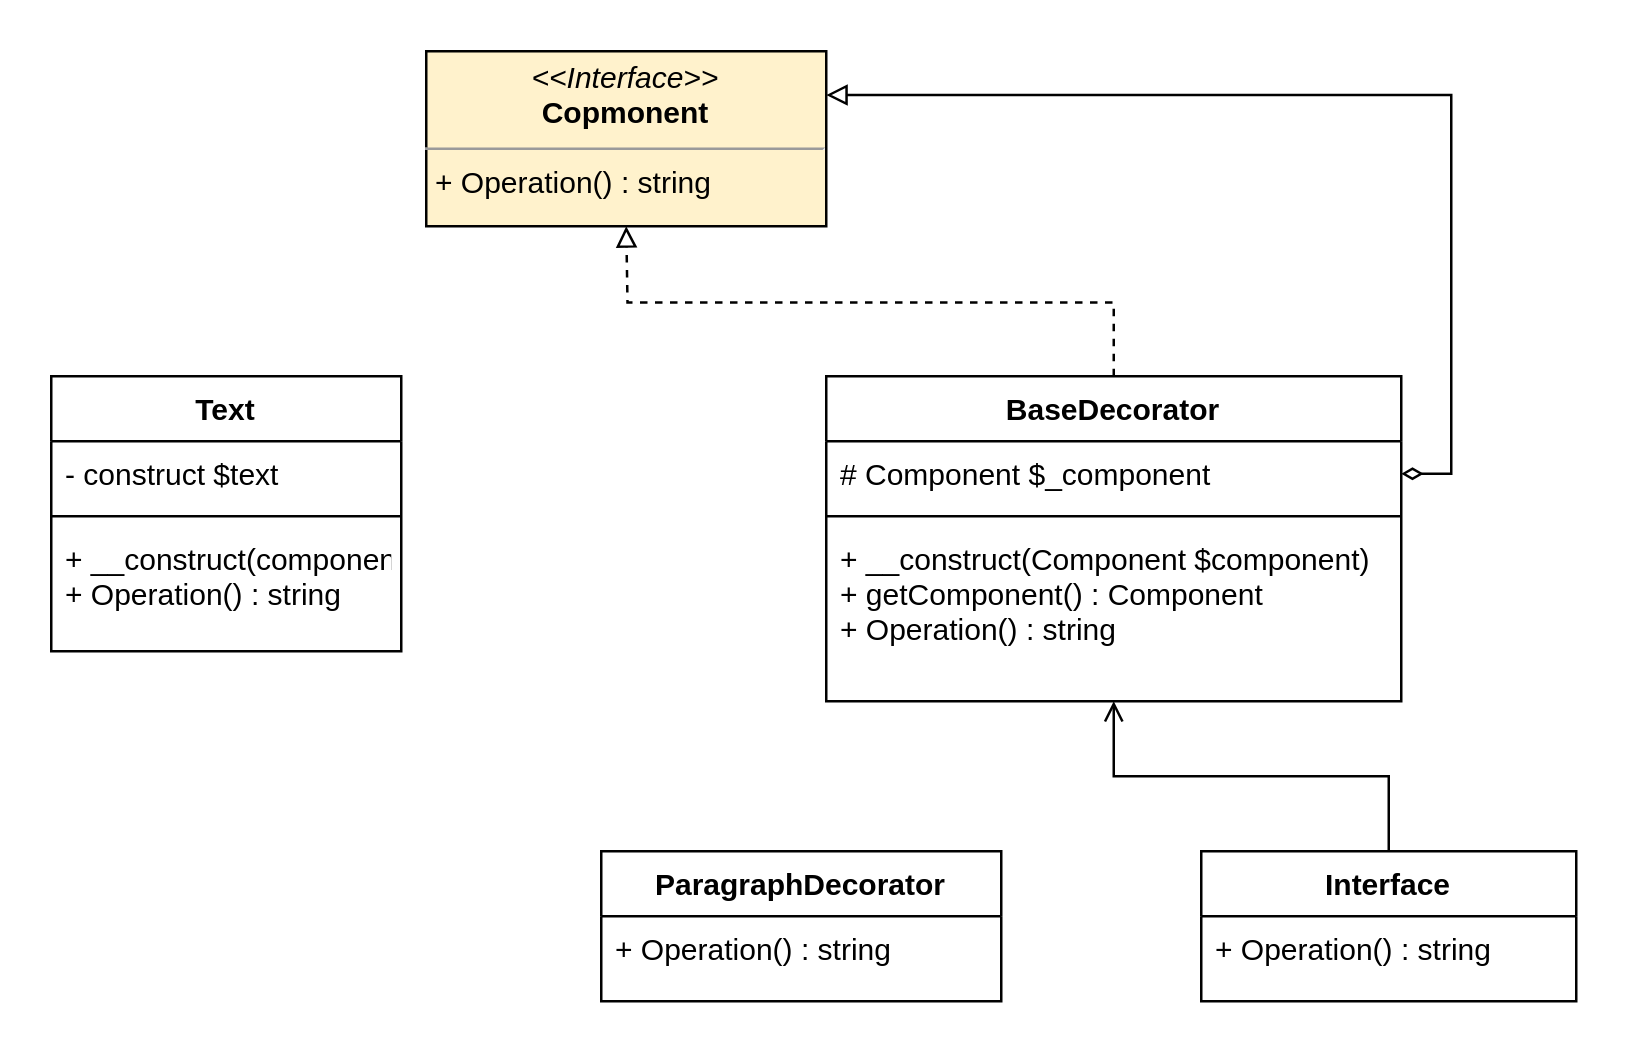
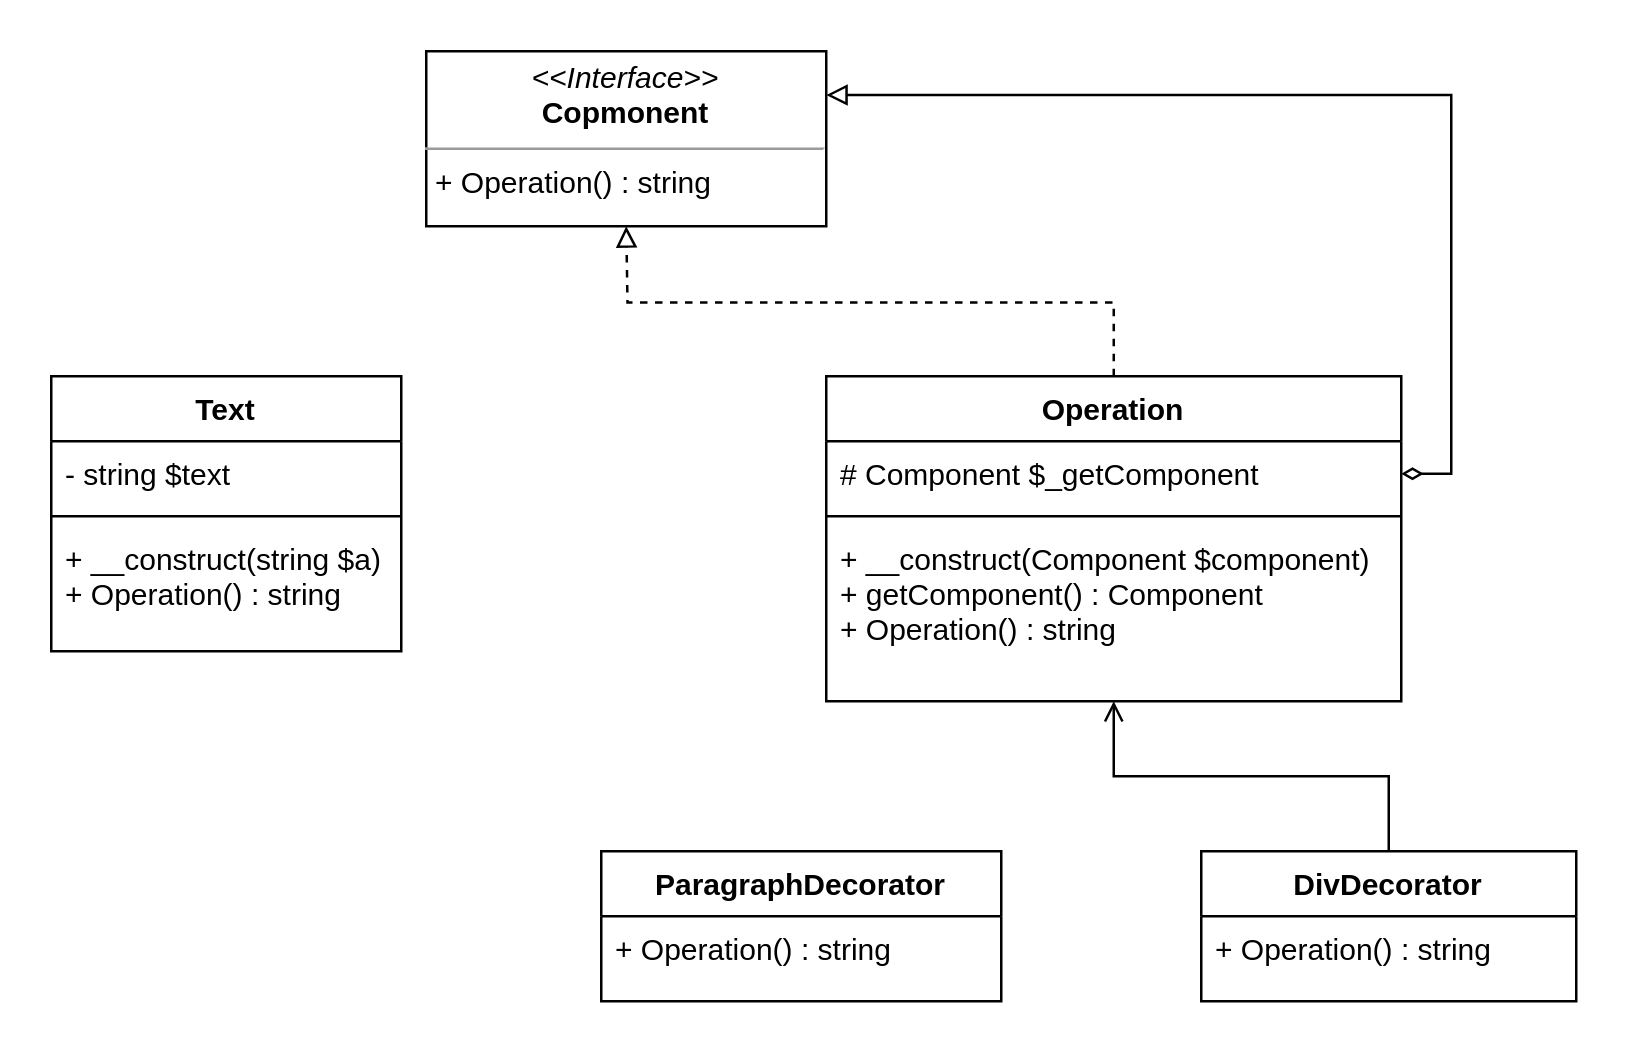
node "<<Interface>> Copmonent + Operation() : string": fillcolor #fff2cc -> #ffffff
node "BaseDecorator": label "BaseDecorator" -> "Operation"
node "- construct $text": label "- construct $text" -> "- string $text"
node "# Component $_component": label "# Component $_component" -> "# Component $_getComponent"
node "+ __construct(component $a) + Operation() : string": label "+ __construct(component $a) + Operation() : string" -> "+ __construct(string $a) + Operation() : string"
node "Interface": label "Interface" -> "DivDecorator"
